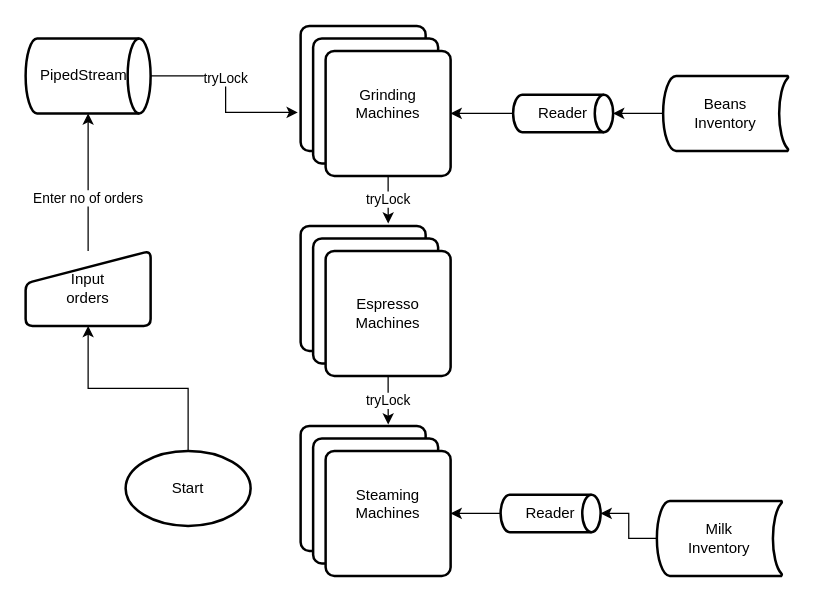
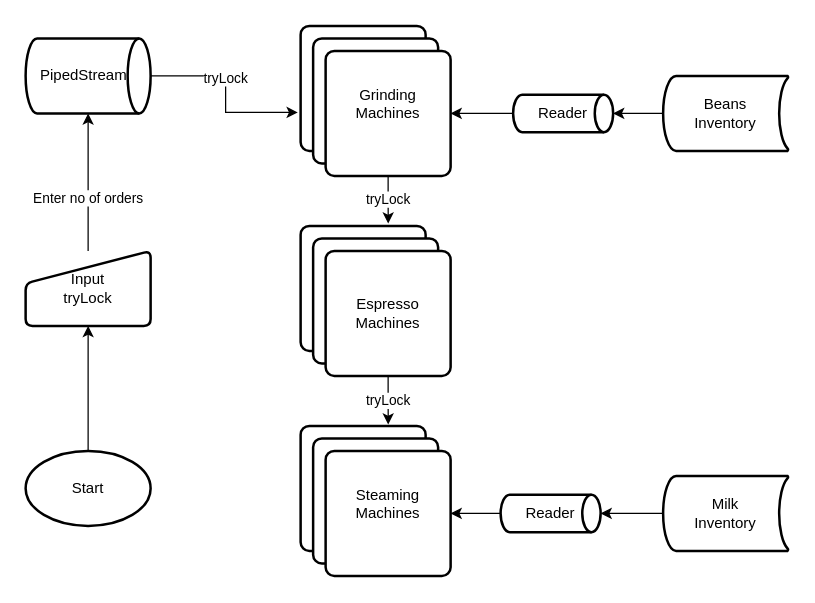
node "Input orders": label "Input orders" -> "Input tryLock"
node "Start": moved (188, 488) -> (88, 488)
node "Milk Inventory": moved (719, 538) -> (726, 513)
